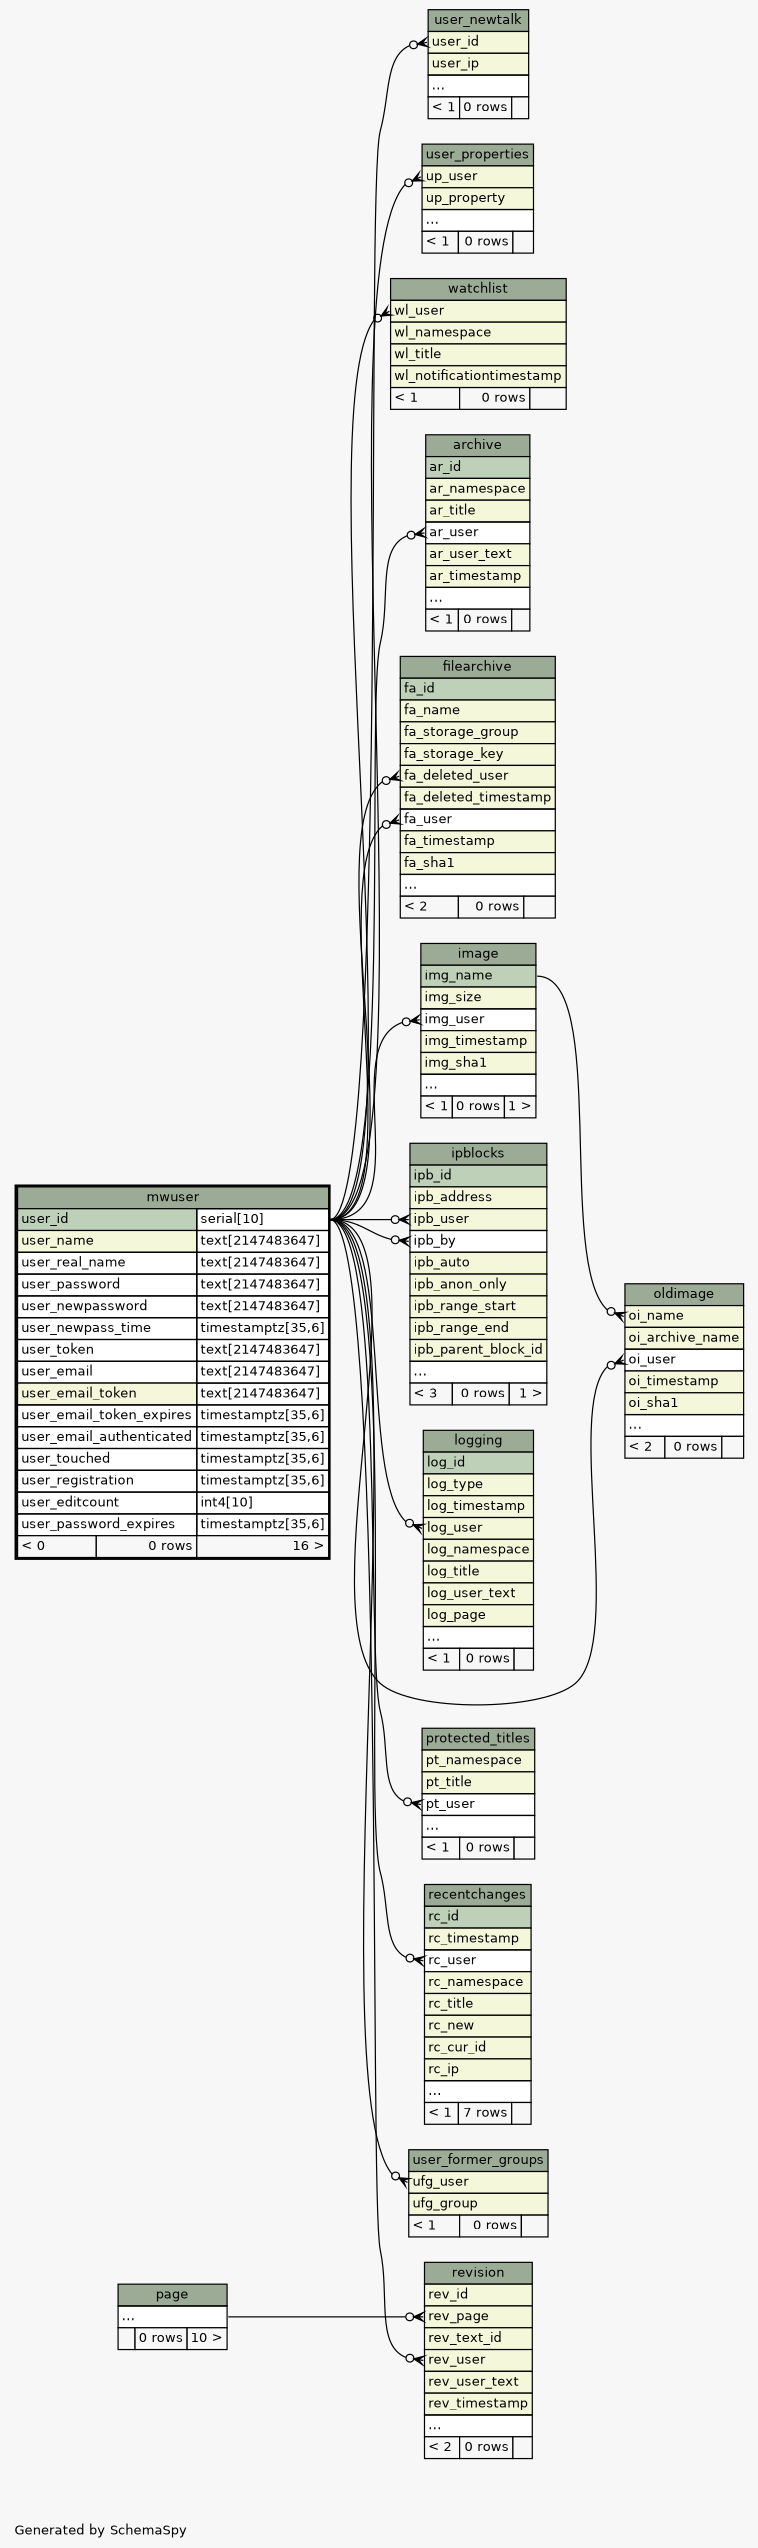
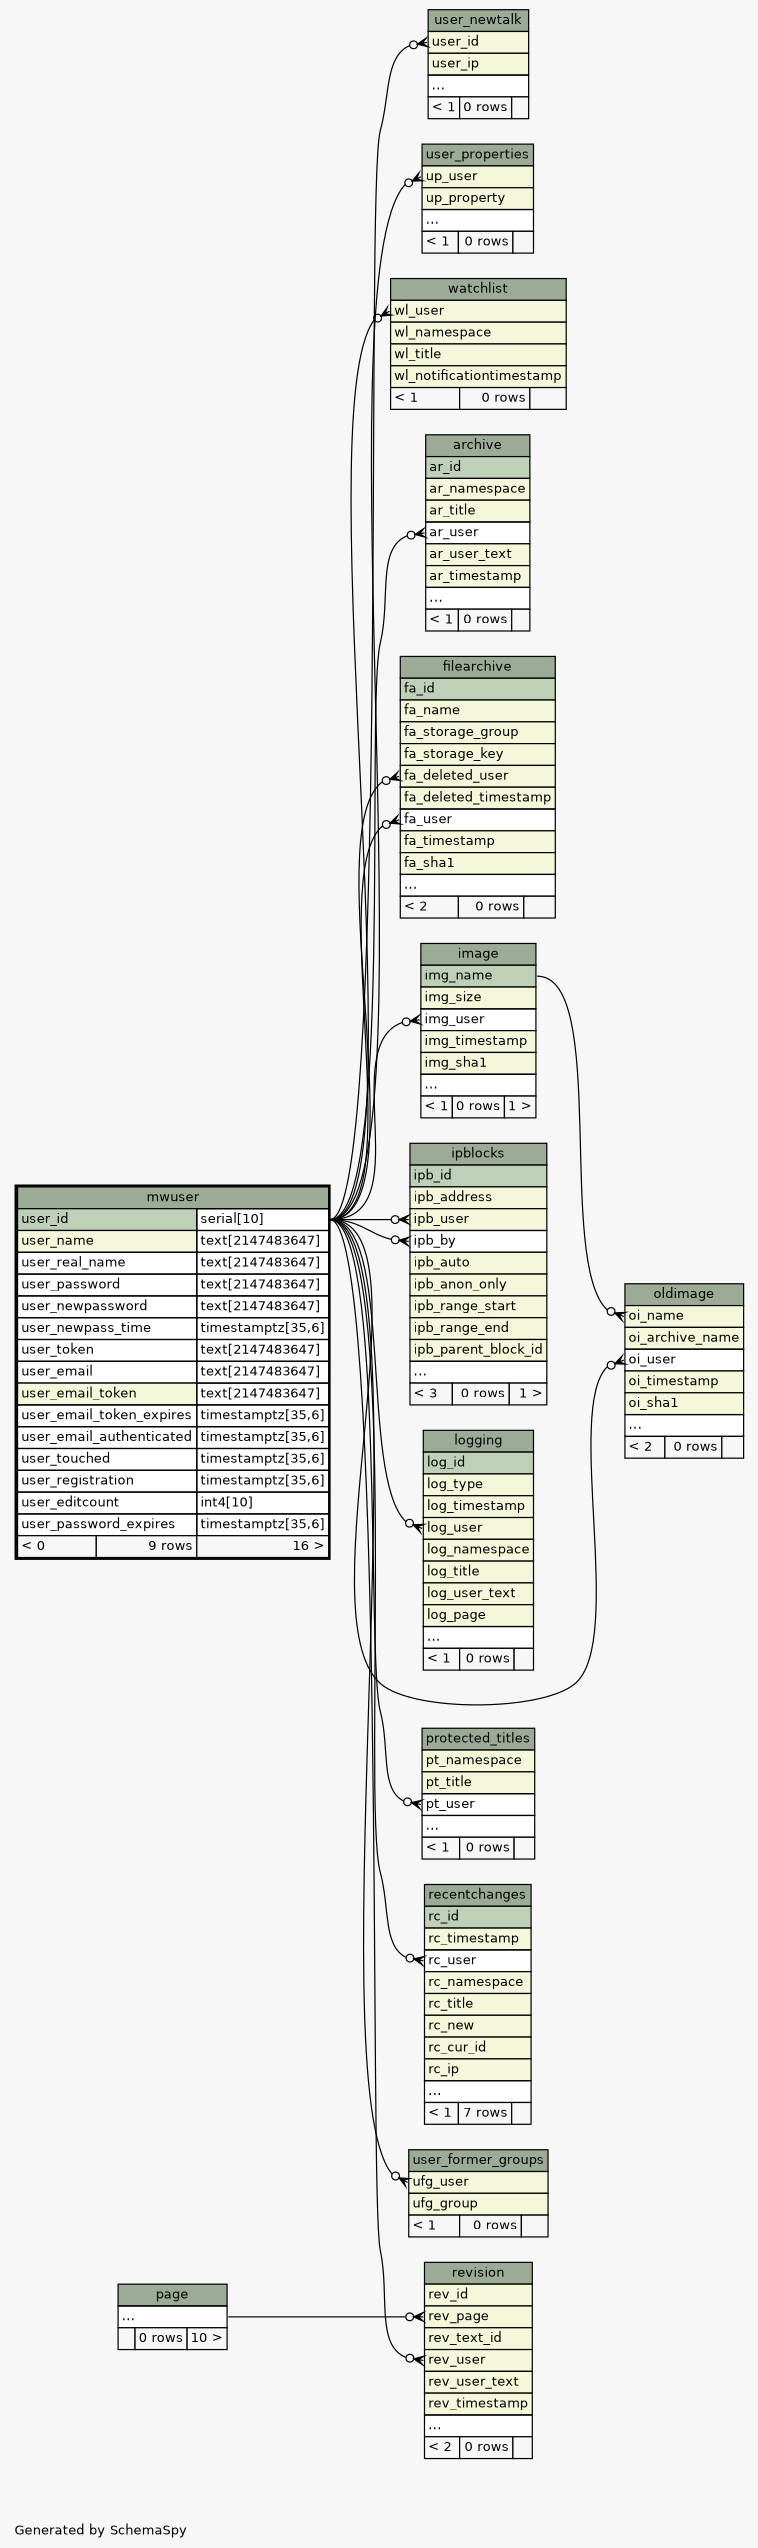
node "mwuser": text "0 rows" -> "9 rows"
